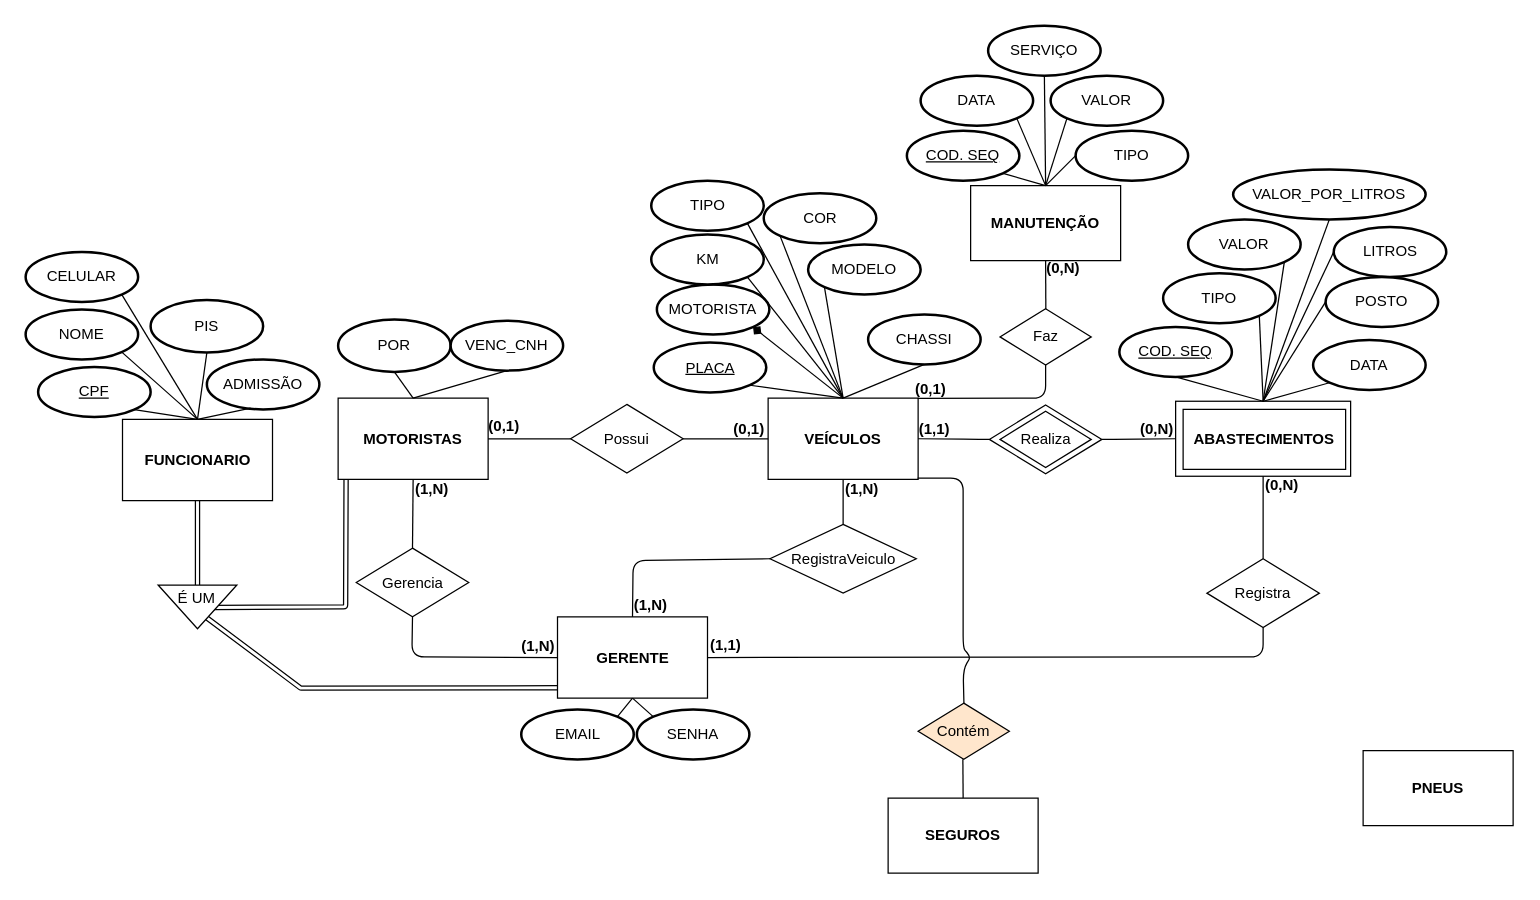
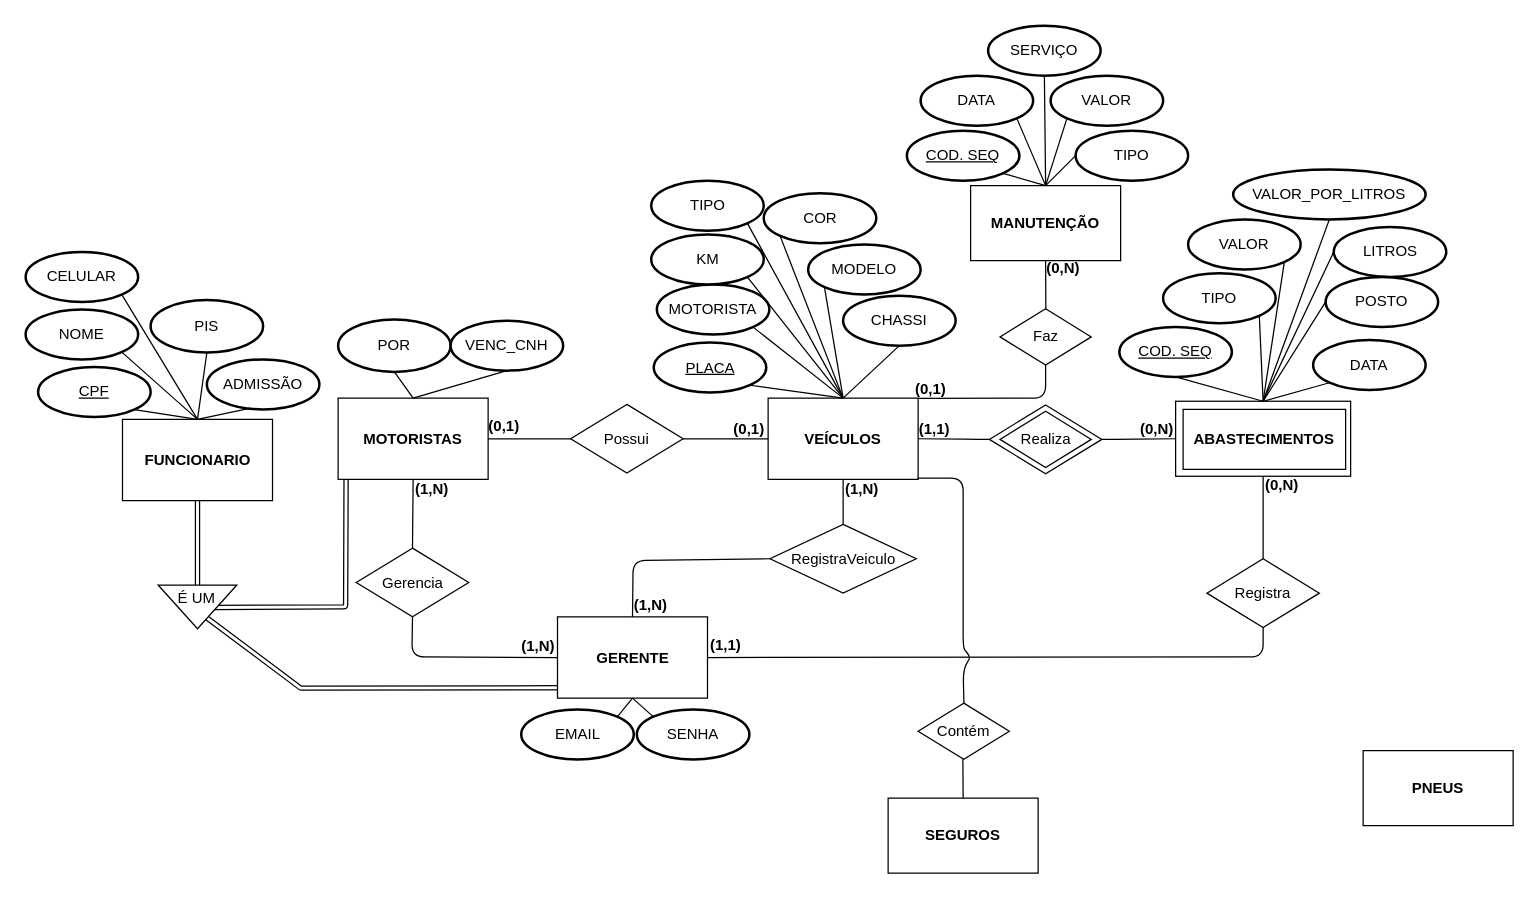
edge "VEÍCULOS" -> "MOTORISTA": arrowhead diamond -> none
node "CHASSI": moved (924, 339) -> (899, 321)
node "Contém": fillcolor #ffe6cc -> #ffffff
